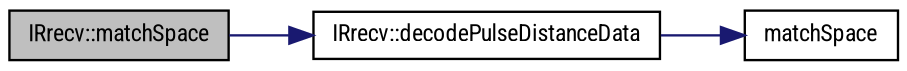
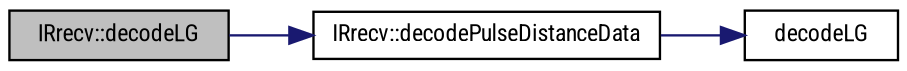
node "IRrecv::matchSpace": label "IRrecv::matchSpace" -> "IRrecv::decodeLG"
node "matchSpace": label "matchSpace" -> "decodeLG"
